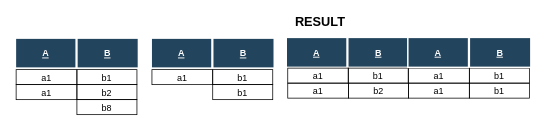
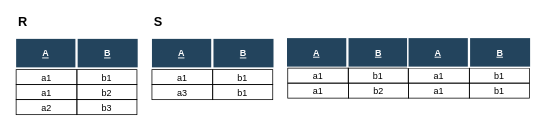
node "R": added
node "S": added
node "RESULT": removed
node "a3": added
node "a2": added
node "b8": label "b8" -> "b3"
